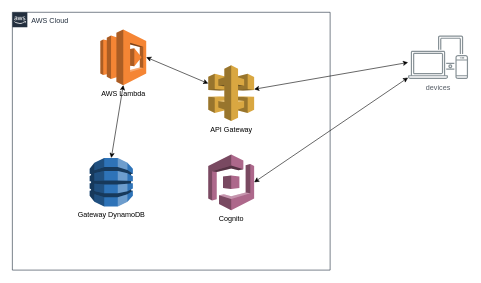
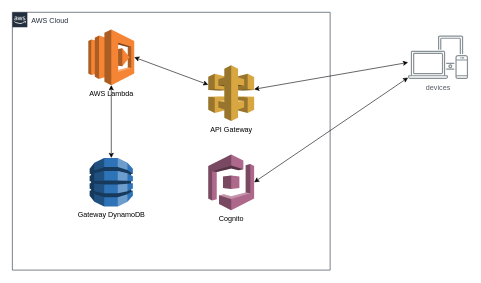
node "AWS Lambda": moved (123, 57) -> (111, 57)
